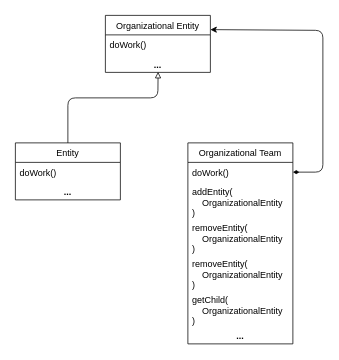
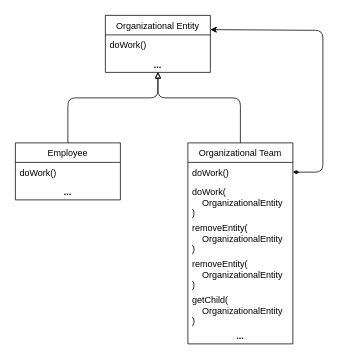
edge "Organizational Team" -> "Organizational Entity": added
node "Entity": label "Entity" -> "Employee"
node "addEntity( OrganizationalEntity )": label "addEntity( OrganizationalEntity )" -> "doWork( OrganizationalEntity )"
